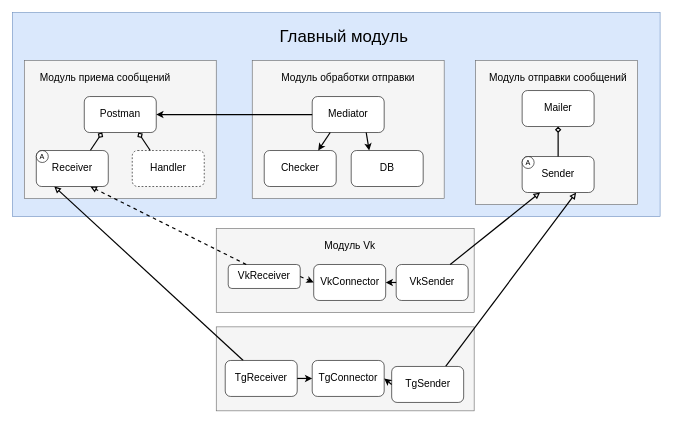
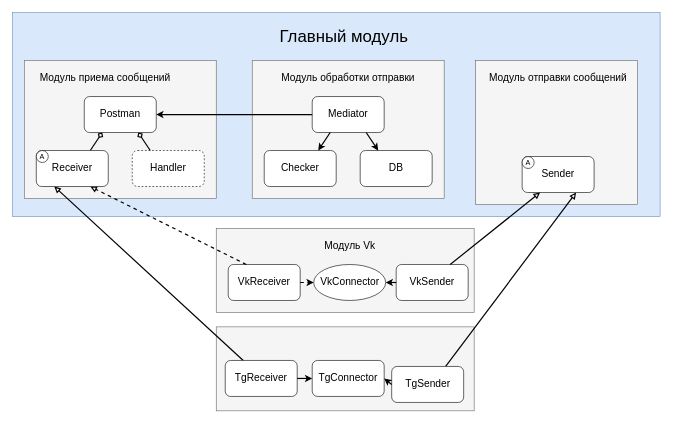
node "Mailer": removed
edge "Sender" -> "Mailer": removed
node "DB": moved (387, 168) -> (396, 168)
node "VkReceiver": size 72x24 -> 72x36
node "VkConnector": shape rounded rectangle -> ellipse
